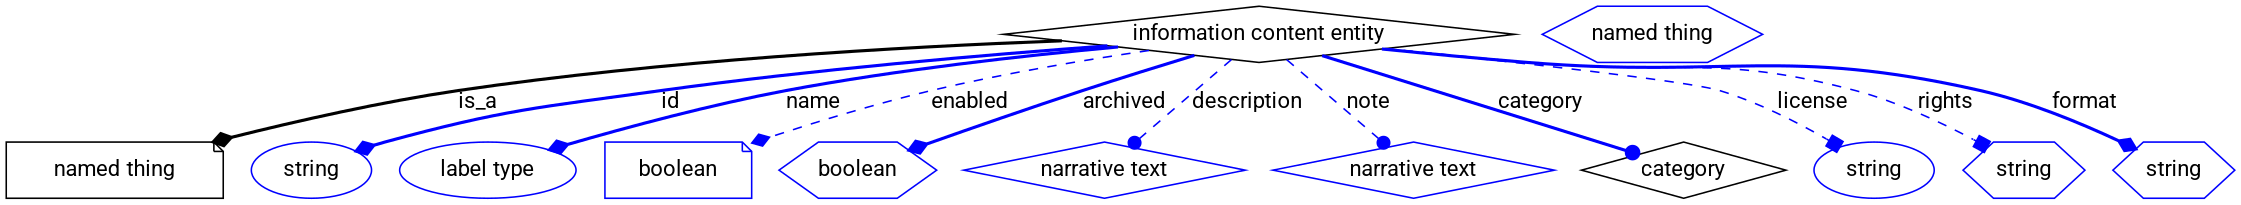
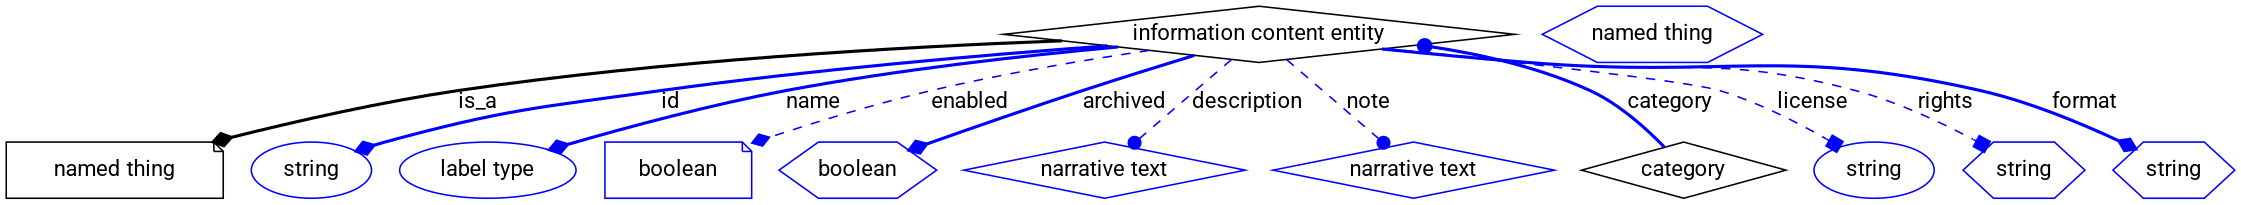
edge "information content entity" -> "category": reversed
